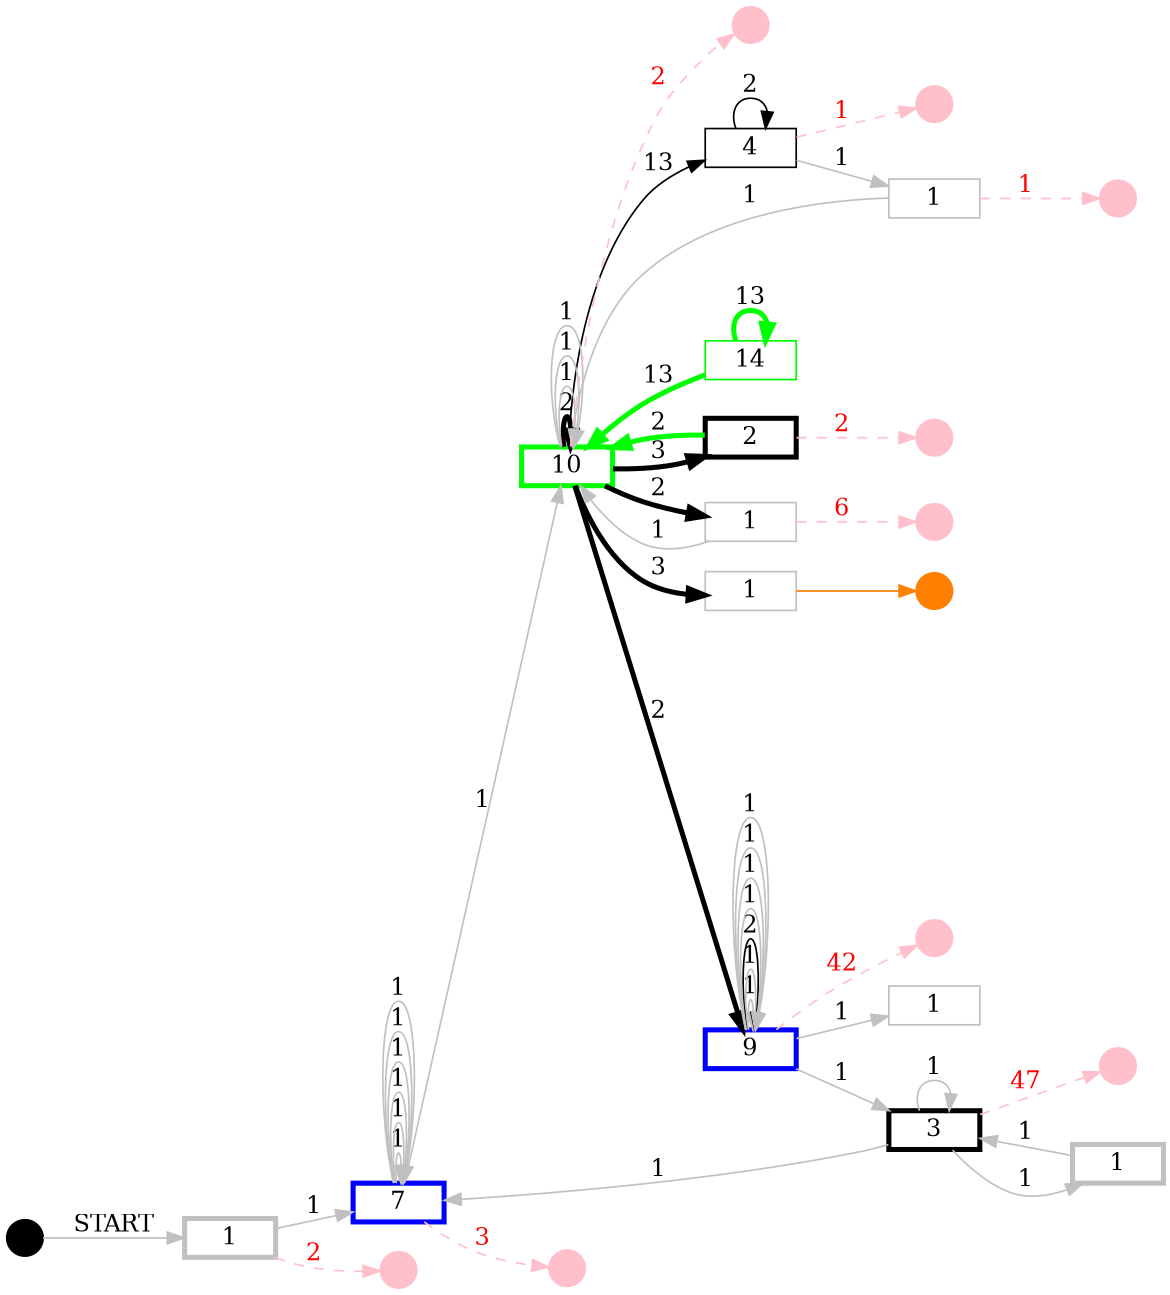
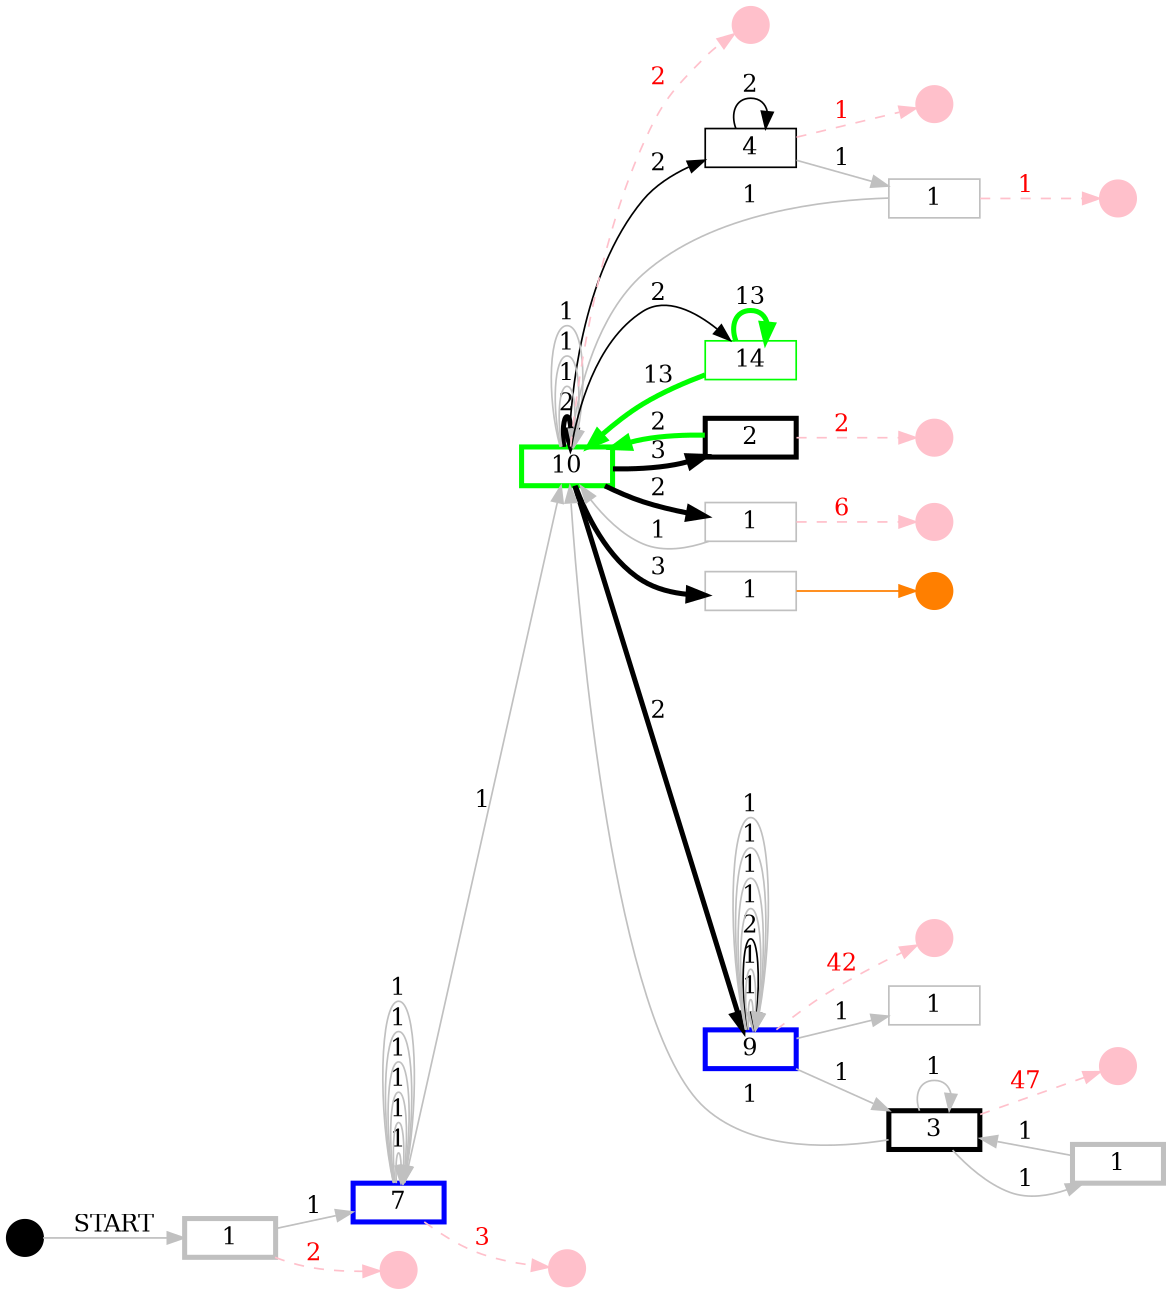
edge "10" -> "4": label "13" -> "2"
edge "10" -> "14": added, label "2"
edge "3" -> "7": now "3" -> "10"
